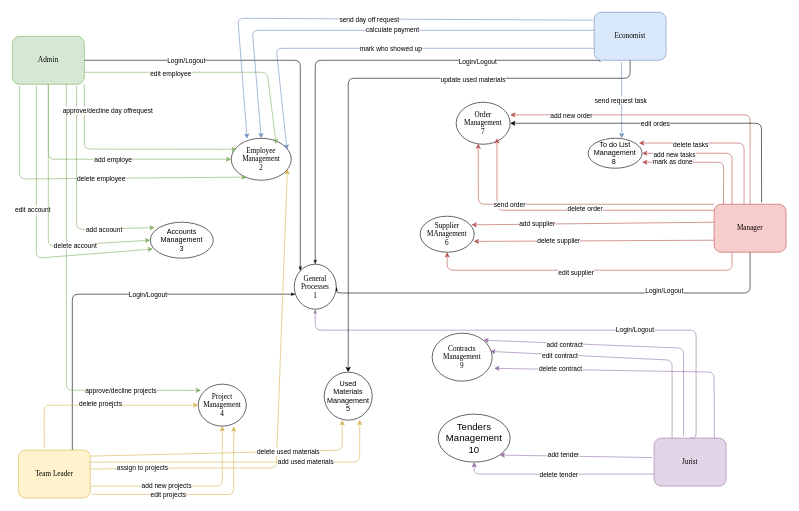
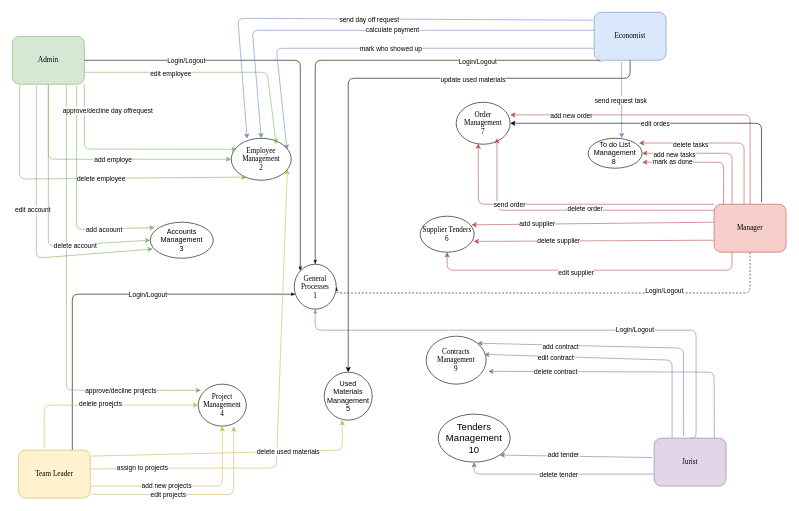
node "Supplier MAnagement 6": label "Supplier MAnagement 6" -> "Supplier Tenders 6"
edge "Manager" -> "General Processes 1": style solid -> dashed
node "Contracts Management 9": moved (462, 357) -> (456, 360)
edge "Team Leader" -> "Used Materials Management 5": removed, label "add used materials"
